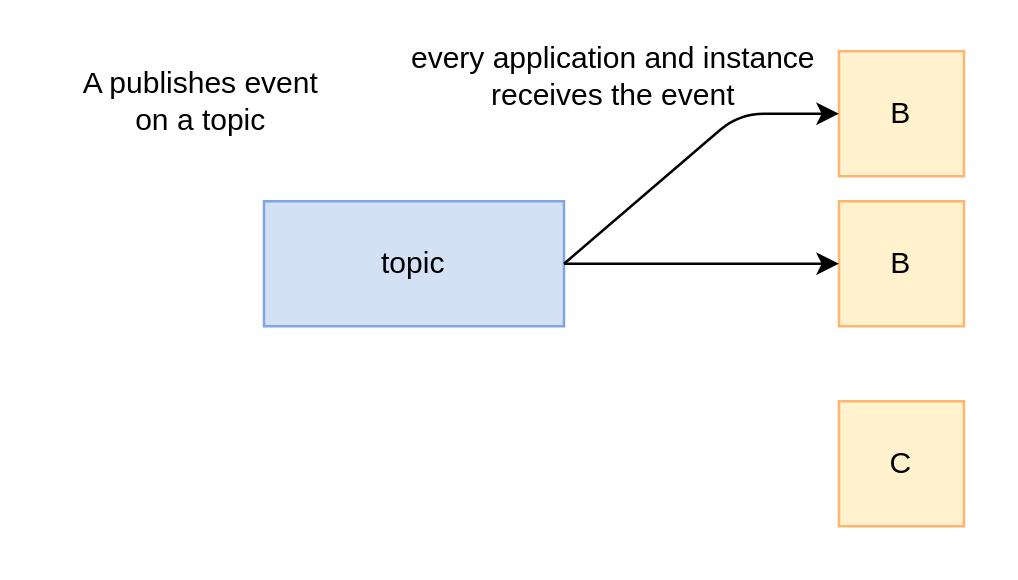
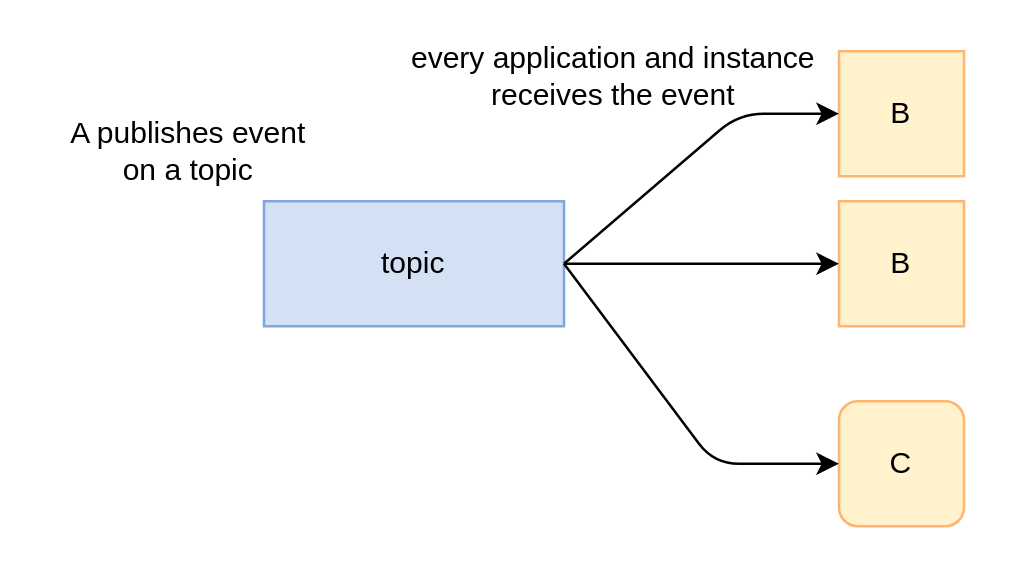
node "A publishes event on a topic": moved (201, 101) -> (189, 151)
edge "topic" -> "C": added
node "C": shape rectangle -> rounded rectangle
